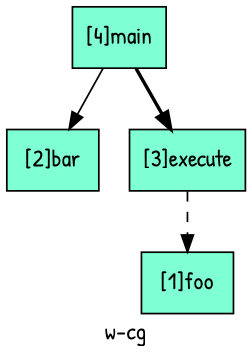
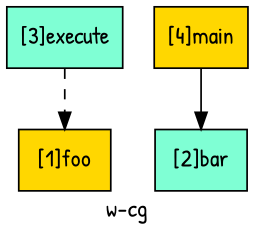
node "[4]main": fillcolor aquamarine -> gold
edge "[4]main" -> "[3]execute": removed
node "[1]foo": fillcolor aquamarine -> gold
